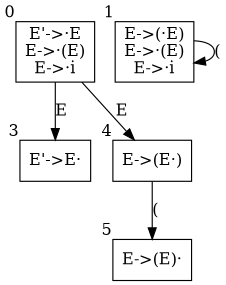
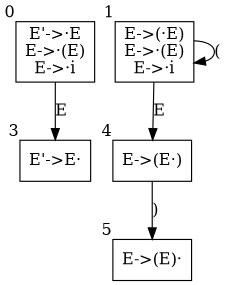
edge "E'->·E E->·(E) E->·i 0" -> "E->(E·) 4": now "E->(·E) E->·(E) E->·i 1" -> "E->(E·) 4"
edge "E->(E·) 4" -> "E->(E)· 5": label "(" -> ")"
